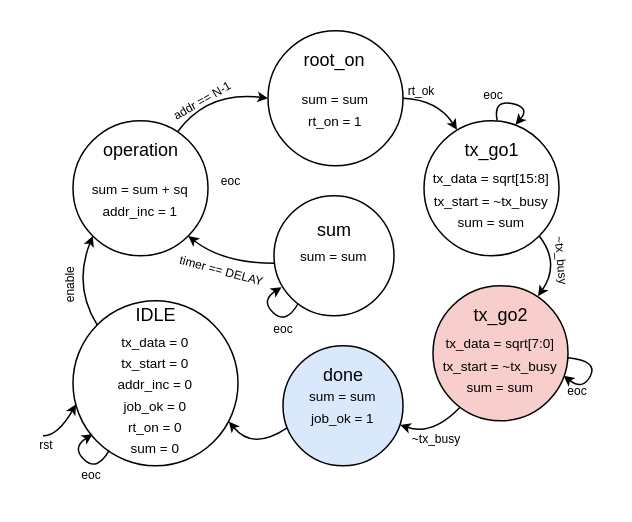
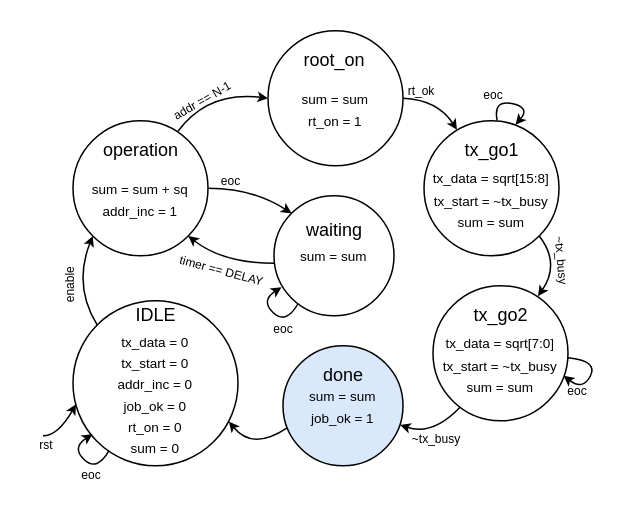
edge "sum = sum + sq addr_inc = 1" -> "sum = sum": added
node "sum": label "sum" -> "waiting"
node "tx_data = sqrt[7:0] tx_start = ~tx_busy sum = sum": fillcolor #f8cecc -> #ffffff
